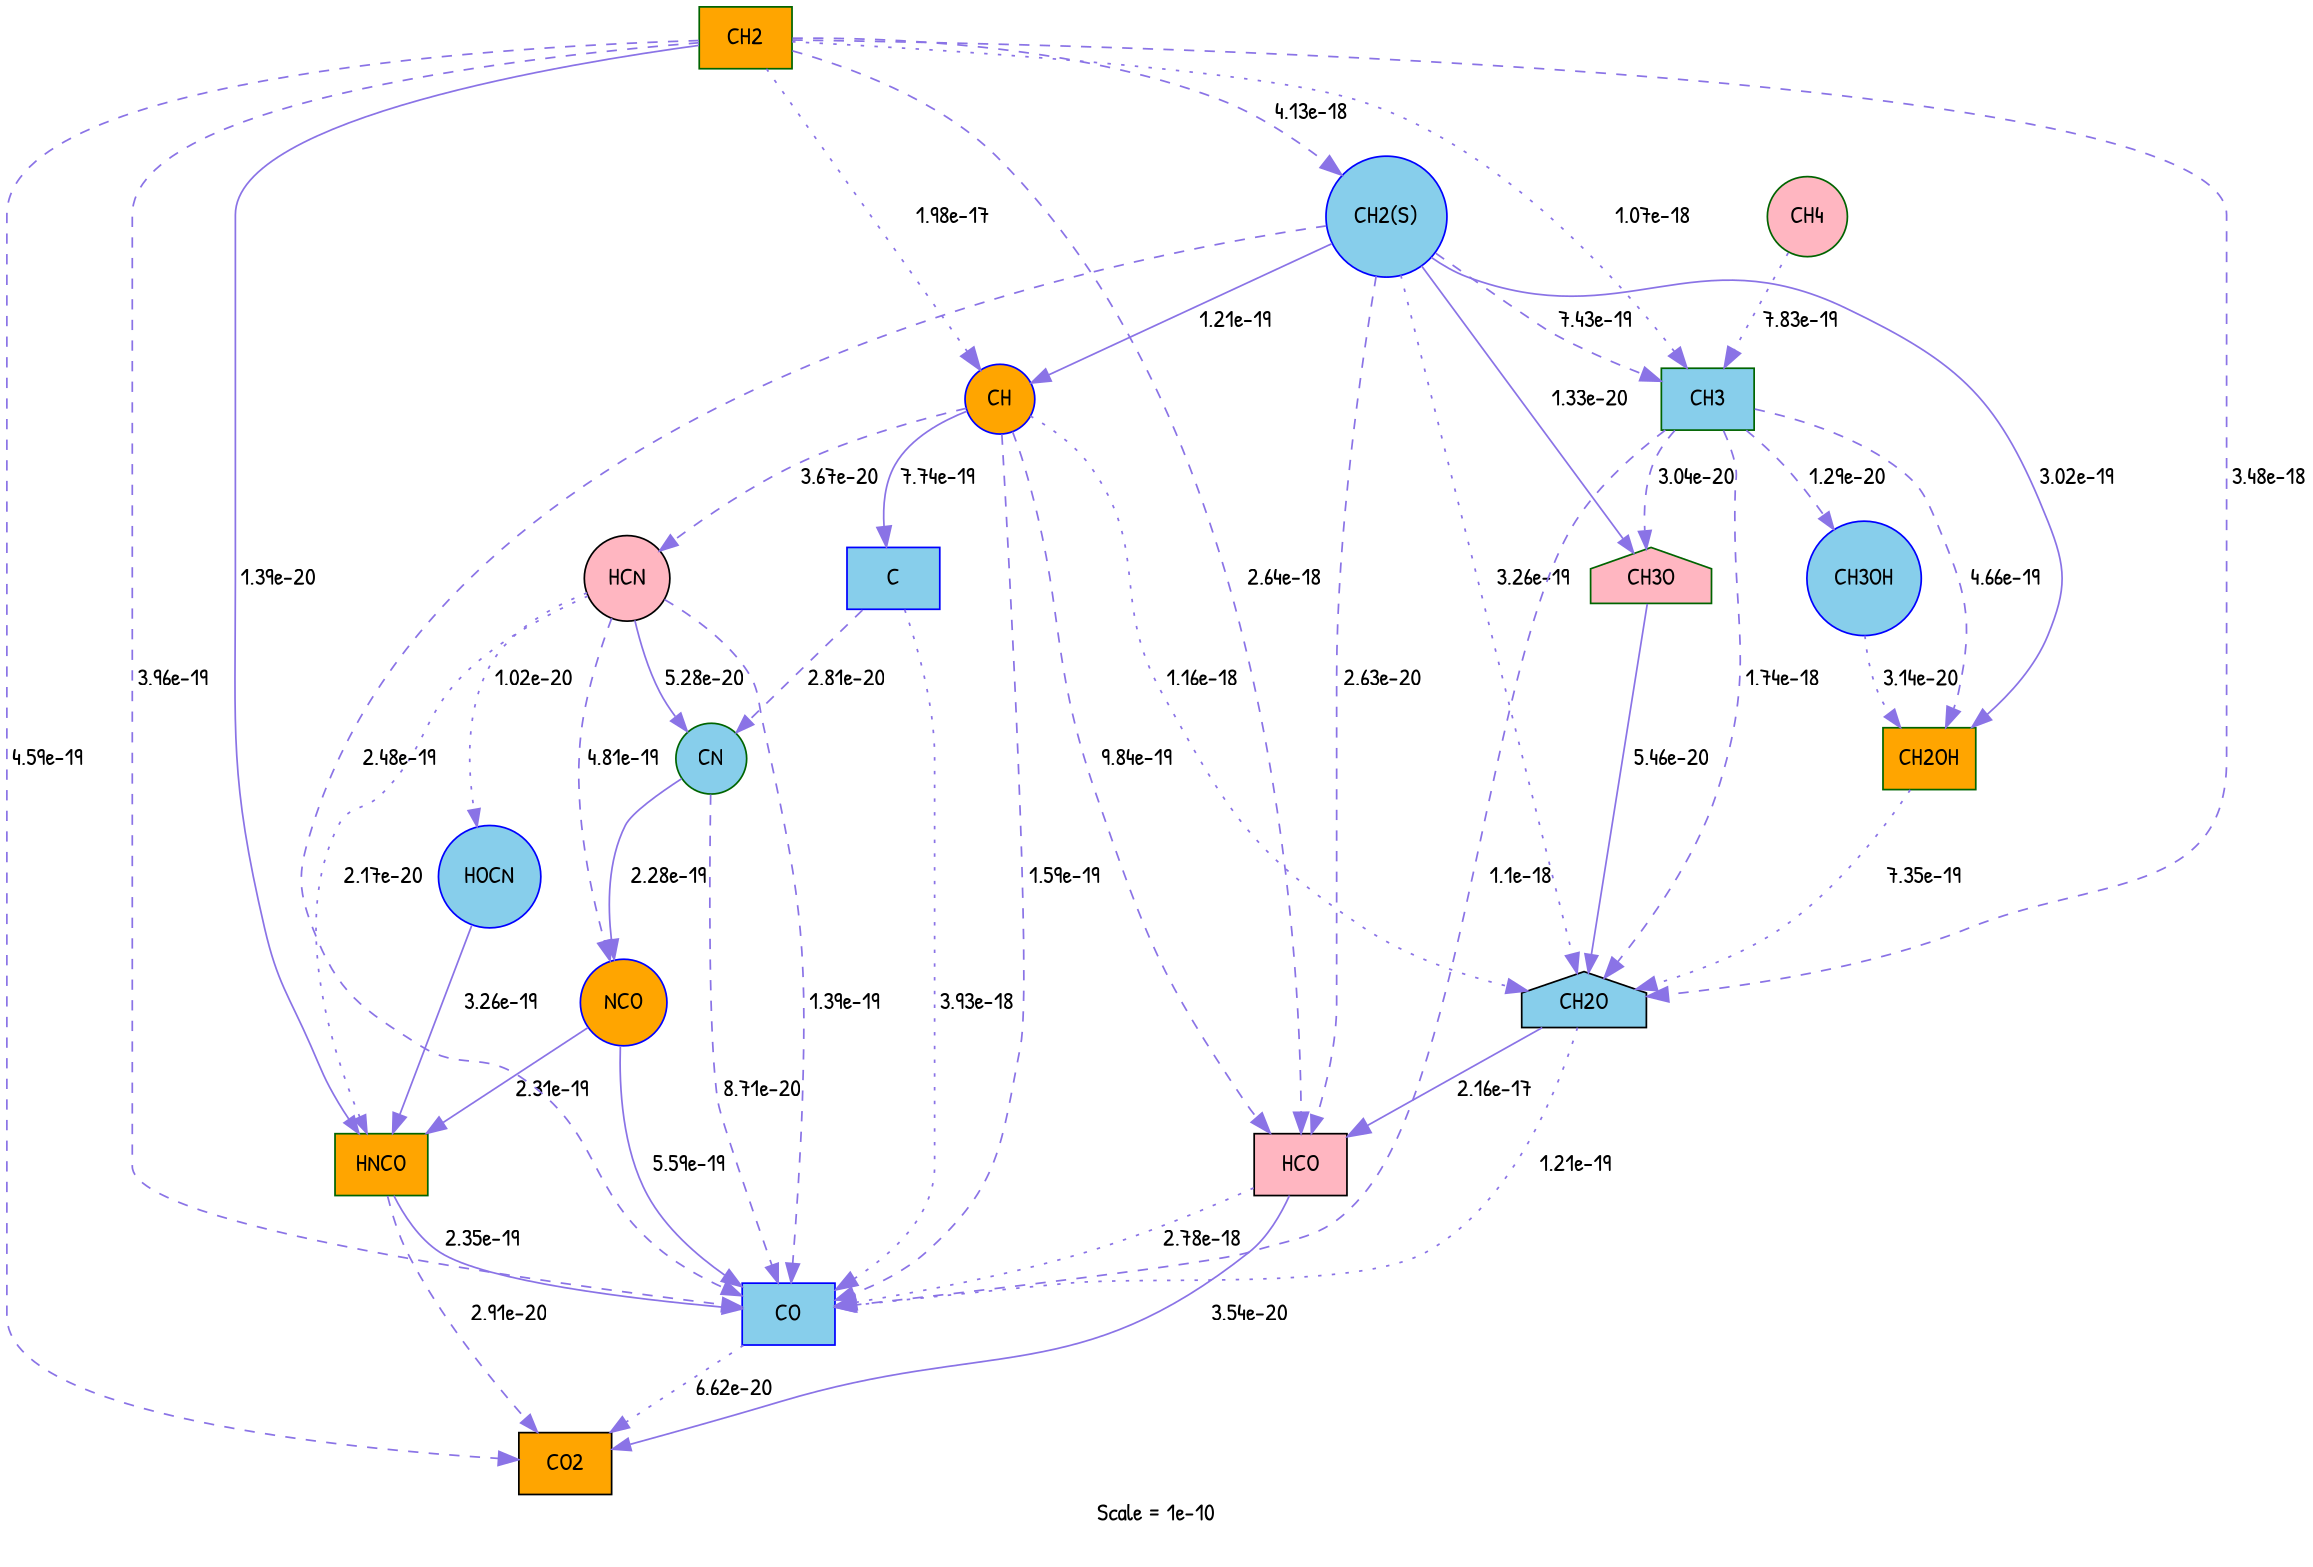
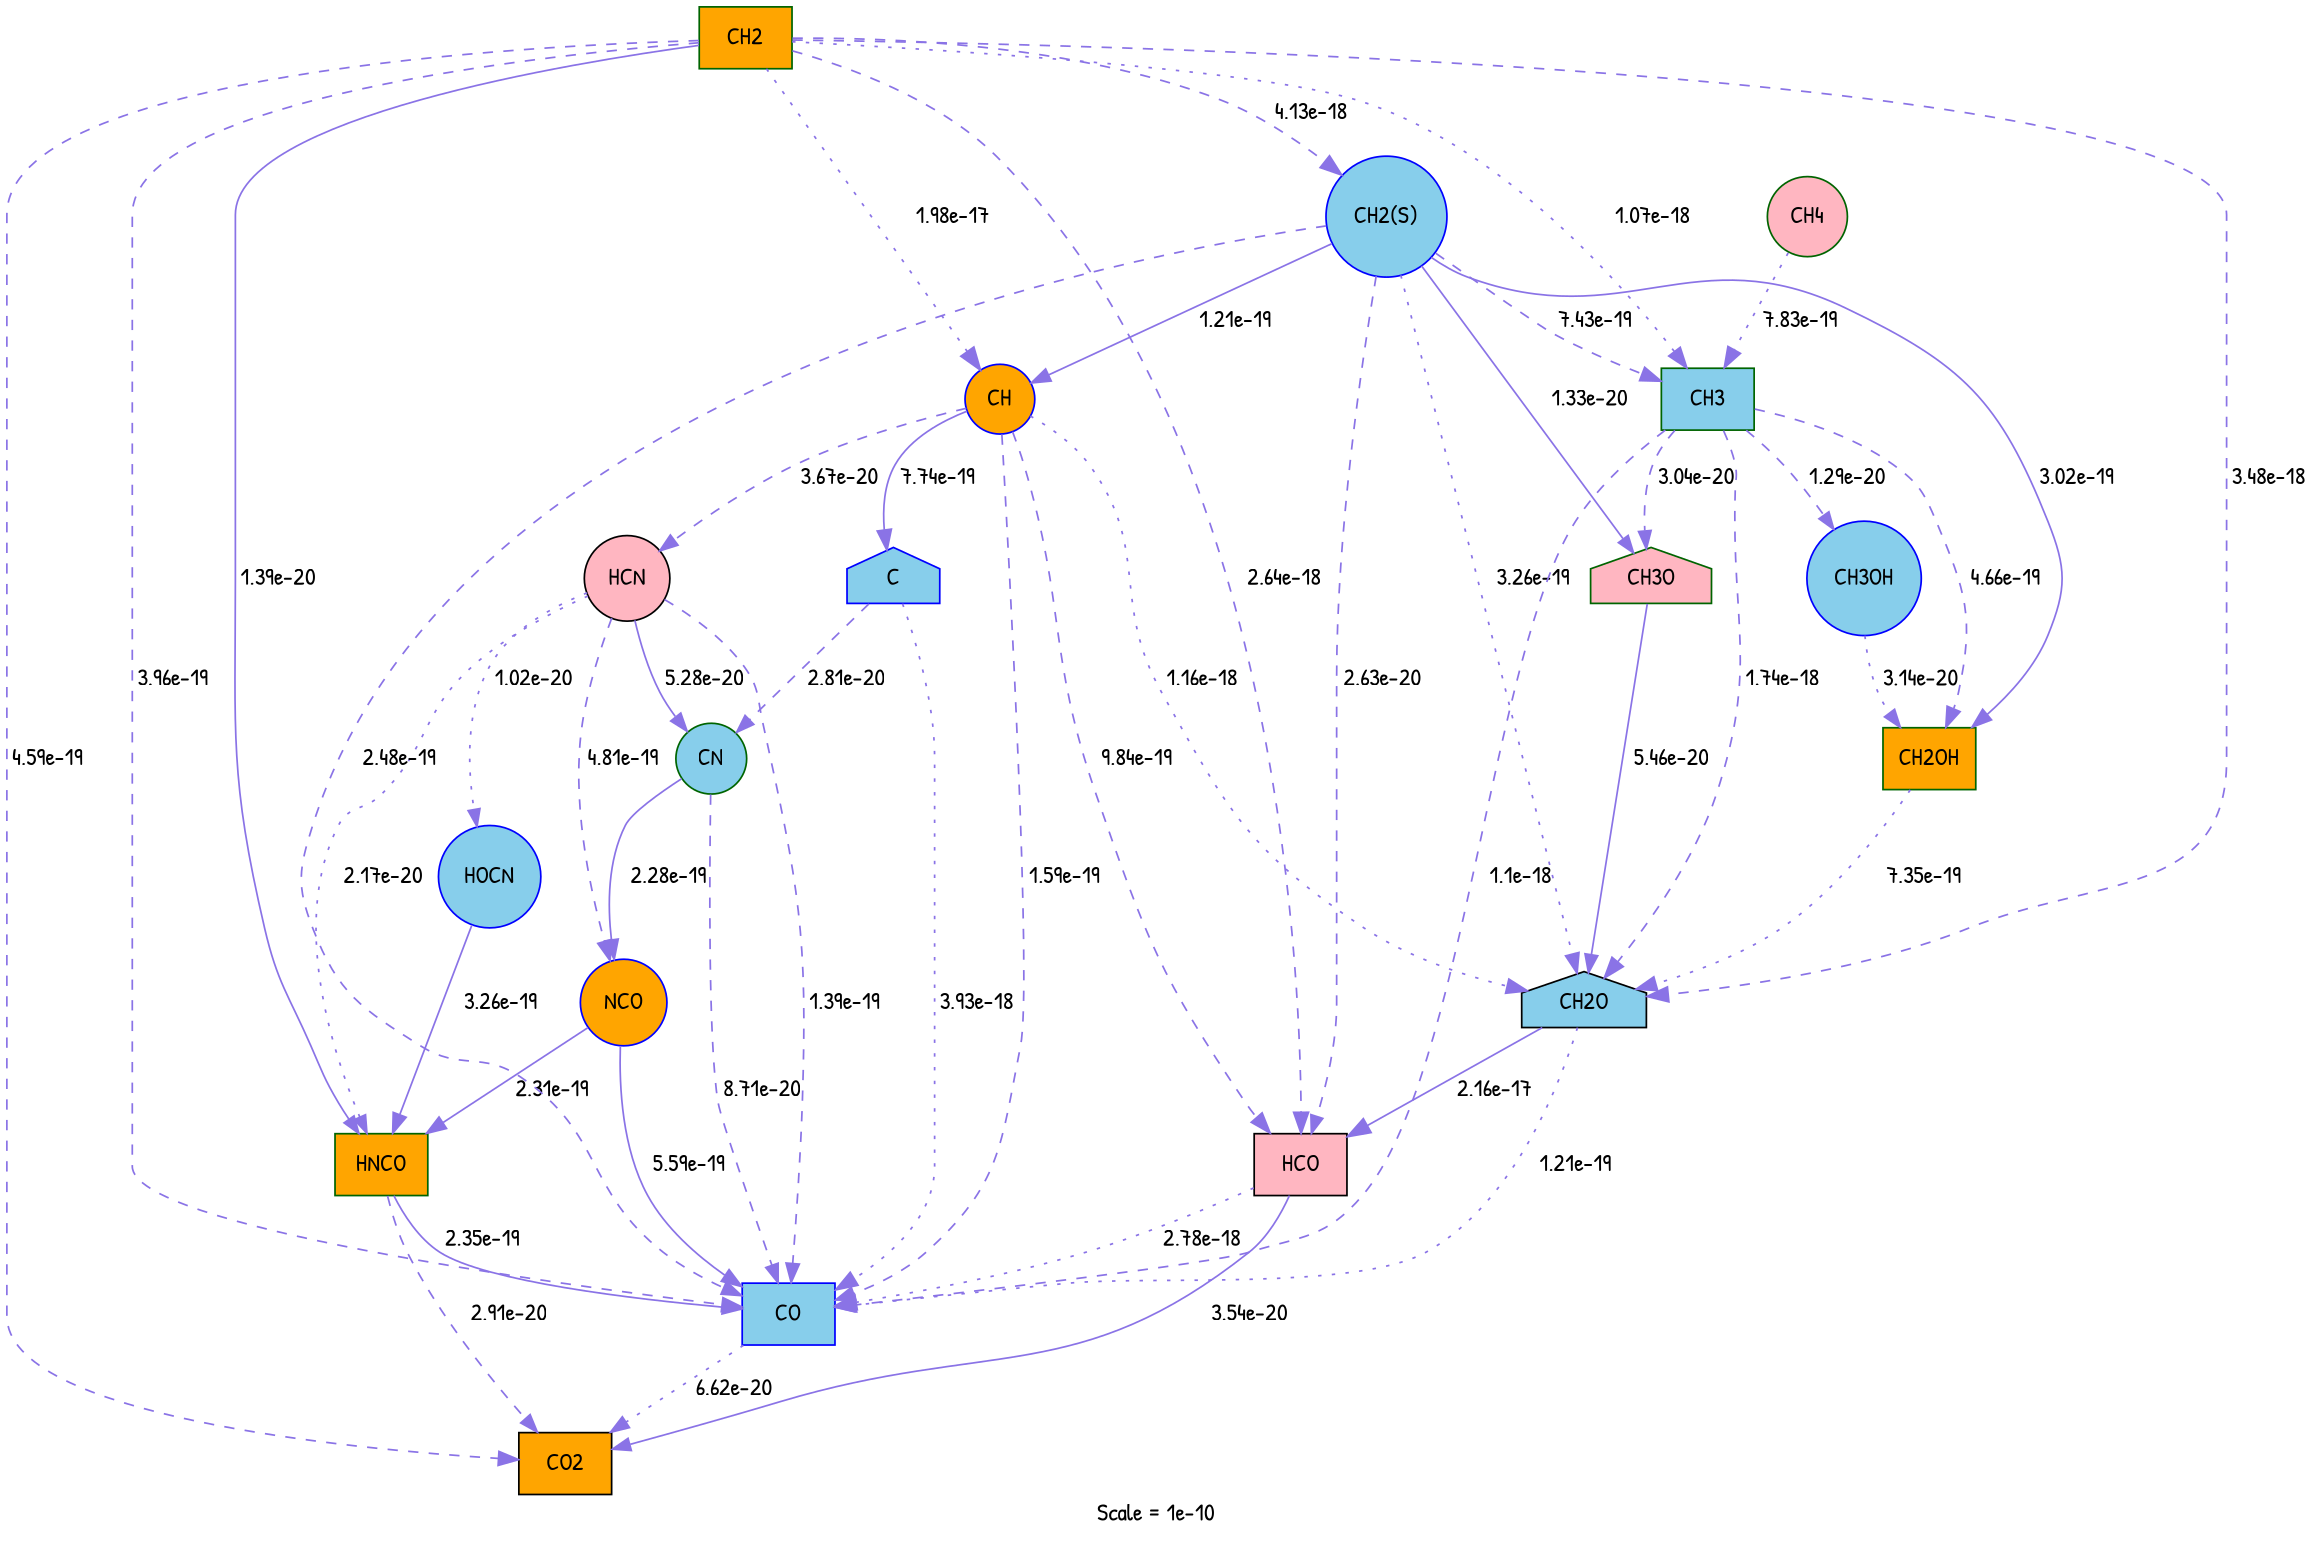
node "C": shape box -> house
